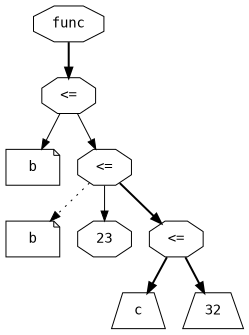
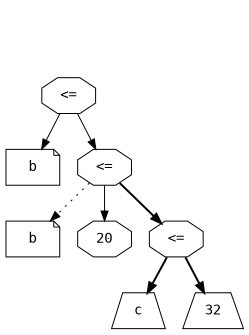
node "func": removed
node "23": label "23" -> "20"
